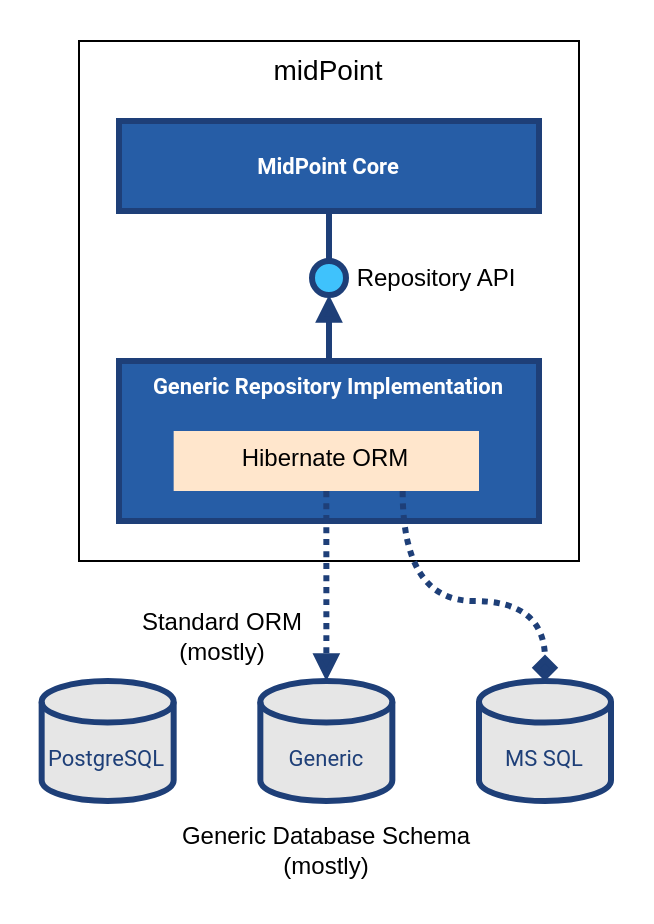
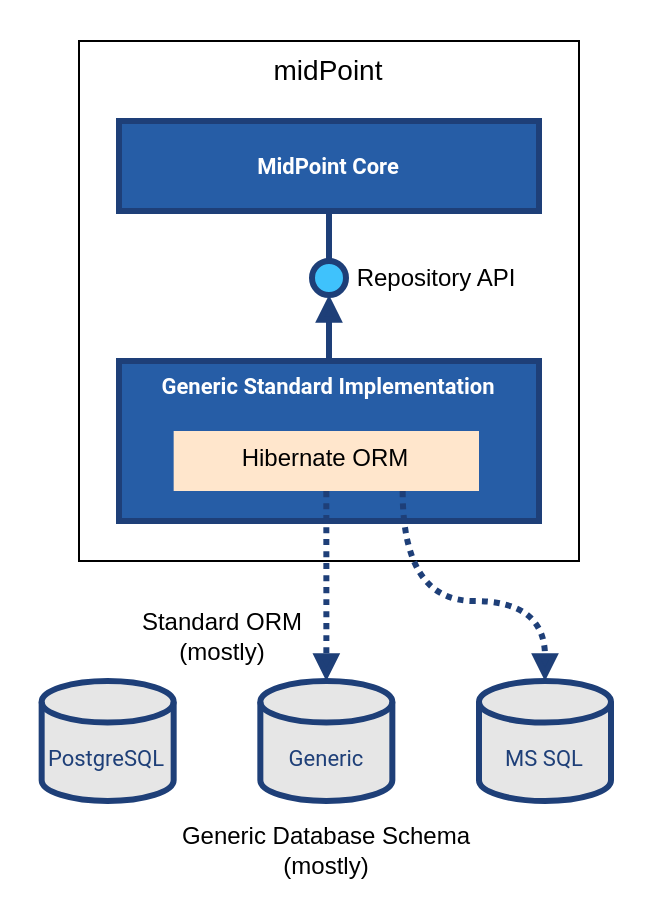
node "Generic Repository Implementation": label "Generic Repository Implementation" -> "Generic Standard Implementation"
edge "Hibernate ORM" -> "MS SQL": arrowhead diamond -> block
